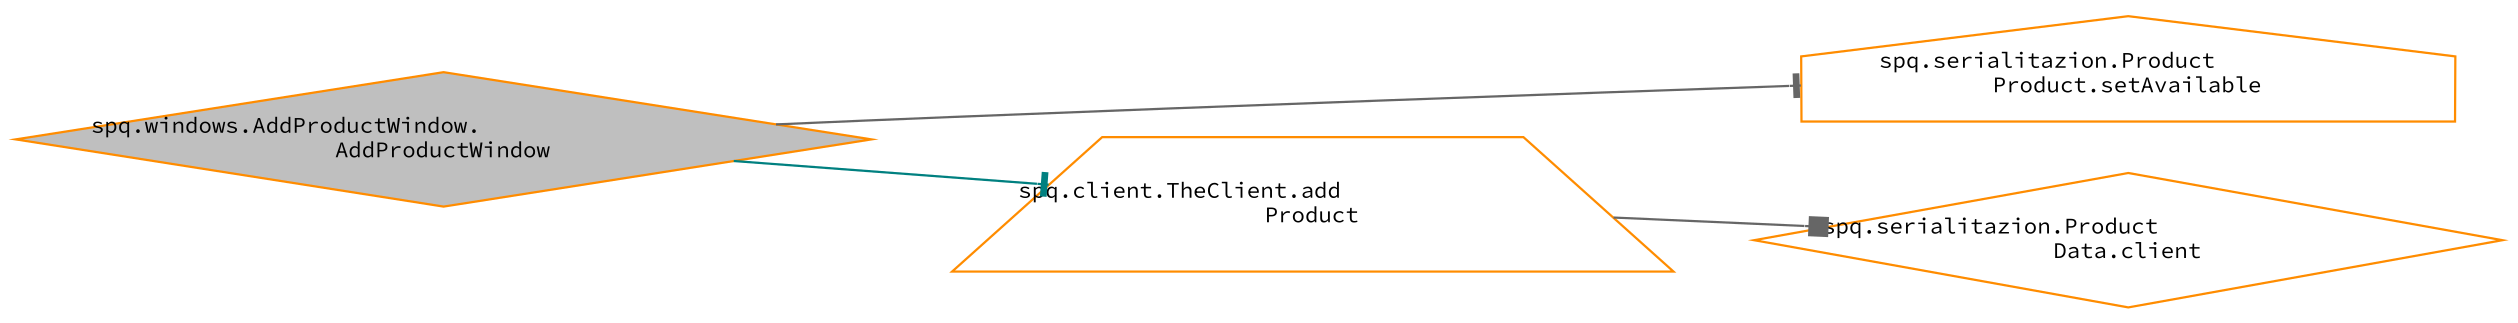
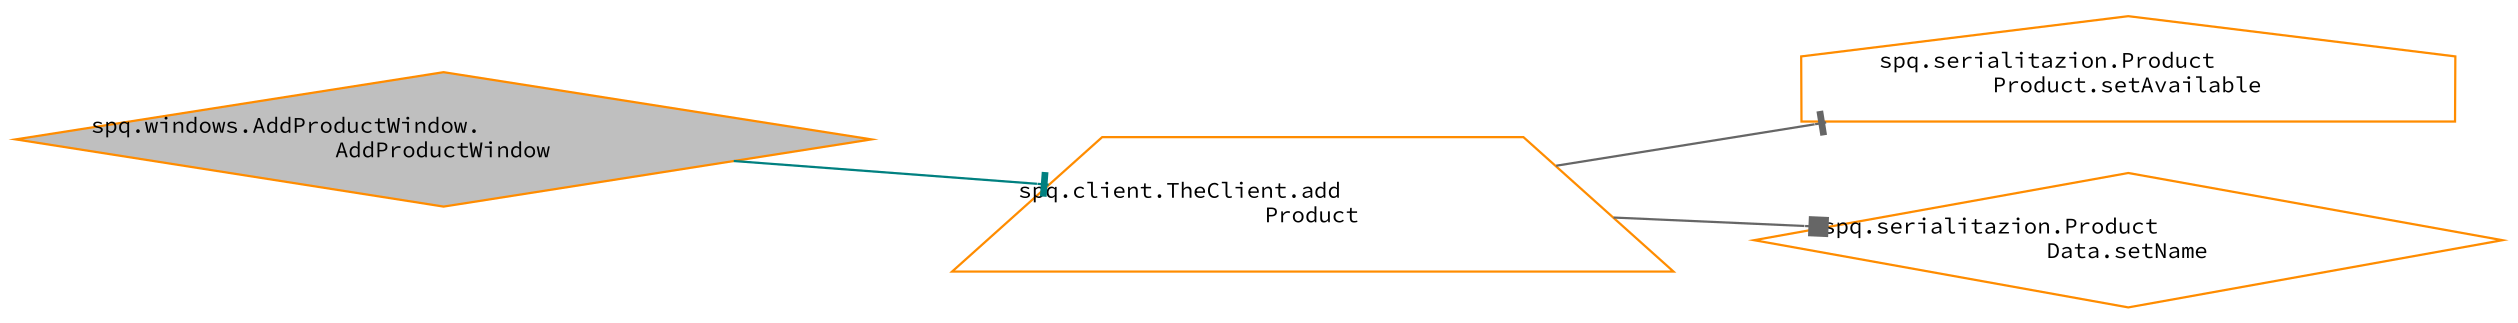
edge "spq.windows.AddProductWindow. AddProductWindow" -> "spq.serialitazion.Product Product.setAvailable": now "spq.client.TheClient.add Product" -> "spq.serialitazion.Product Product.setAvailable"
node "spq.serialitazion.Product Data.client": label "spq.serialitazion.Product Data.client" -> "spq.serialitazion.Product Data.setName"
